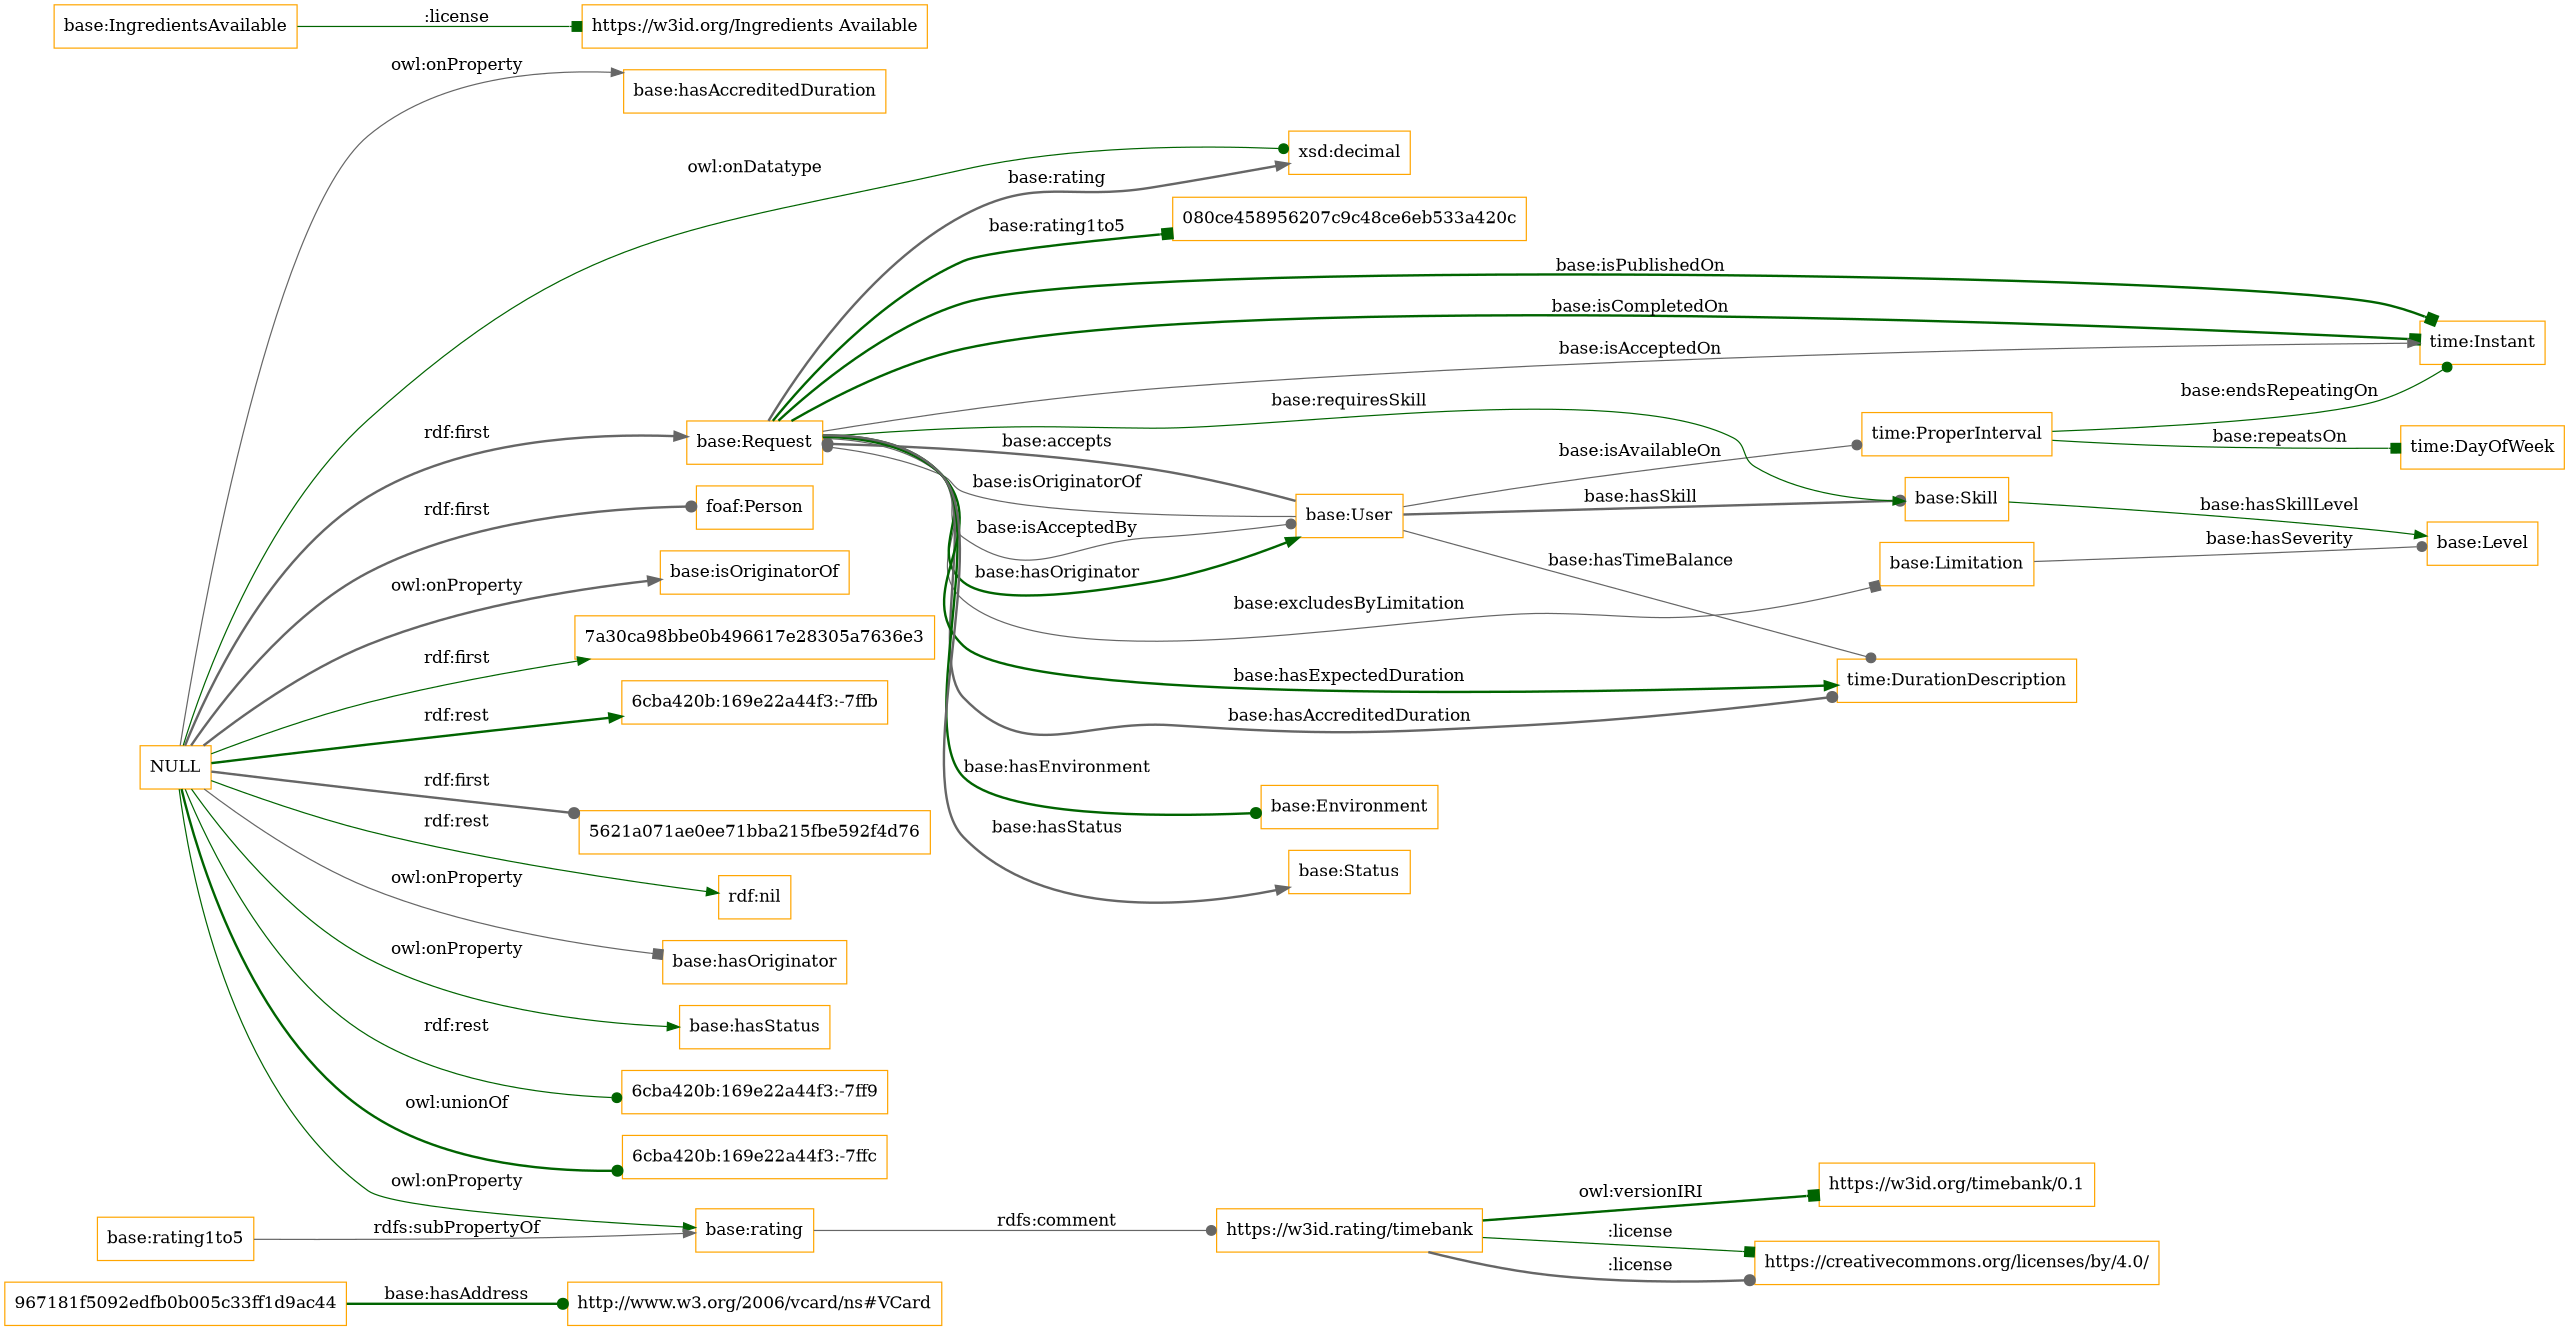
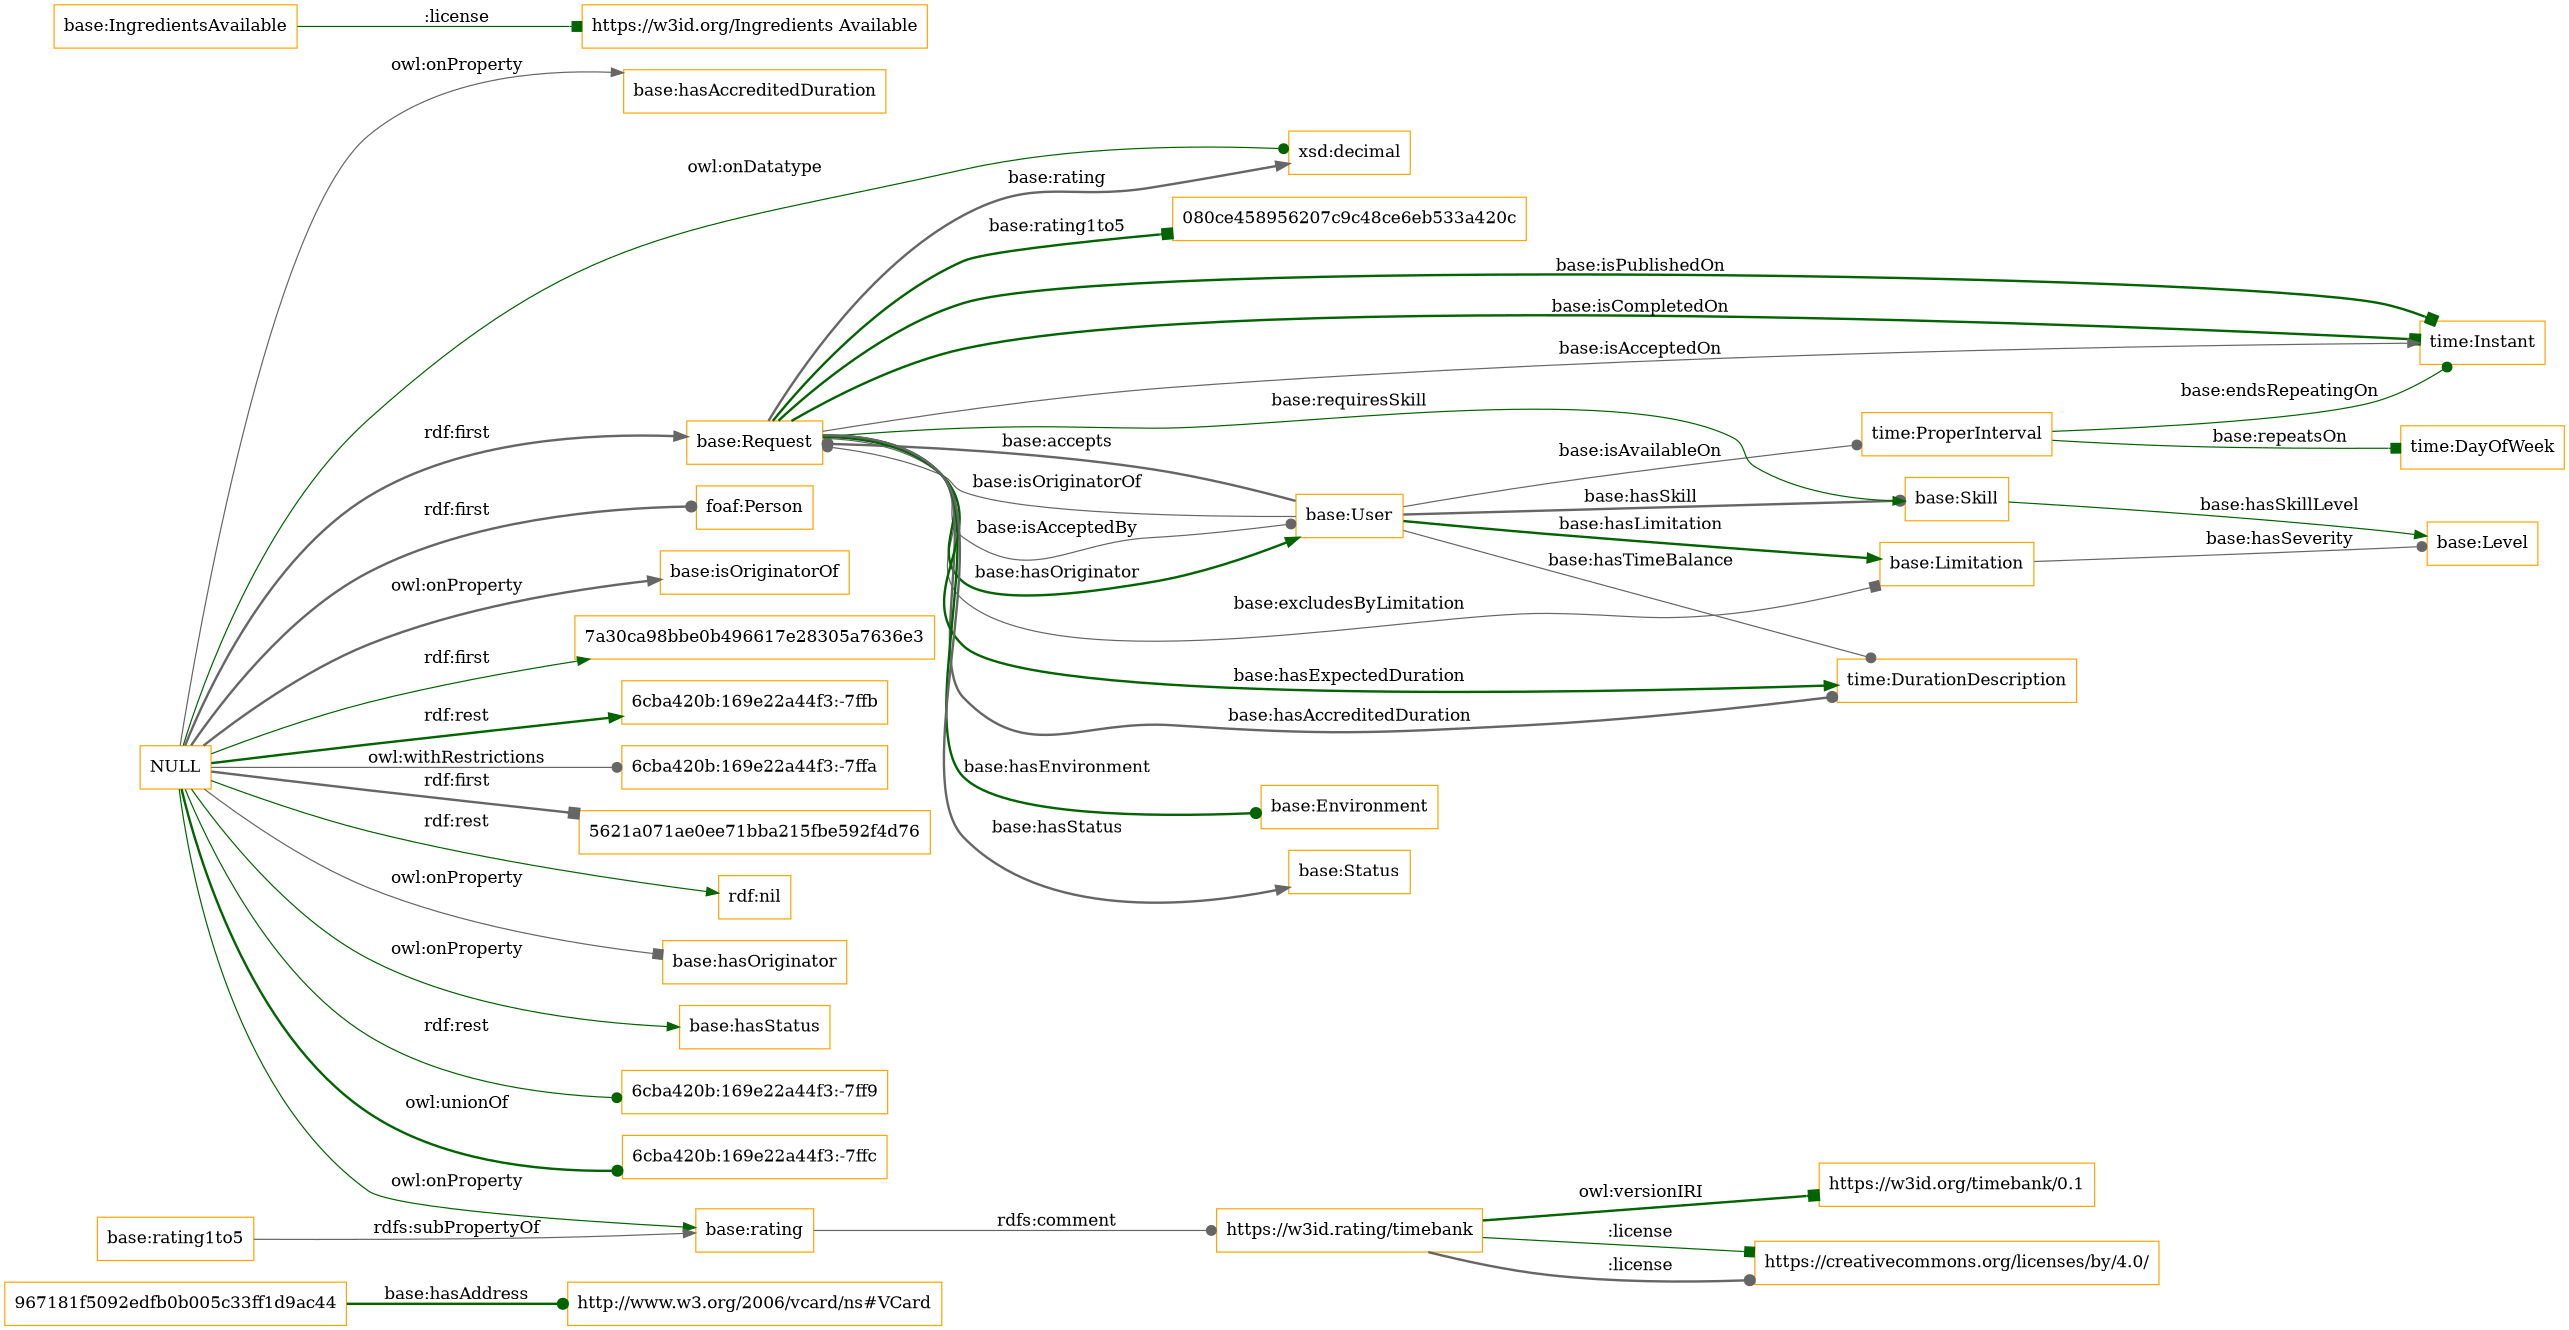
edge "base:User" -> "base:Limitation": added, label "base:hasLimitation"
node "6cba420b:169e22a44f3:-7ffa": added
edge "NULL" -> "5621a071ae0ee71bba215fbe592f4d76": arrowhead dot -> box
